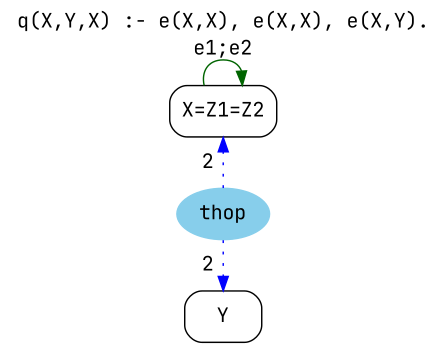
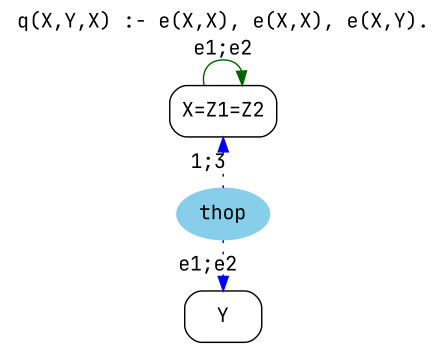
edge "thop" -> "X=Z1=Z2": label "2" -> "1;3"
edge "thop" -> "Y": label "2" -> "e1;e2"
